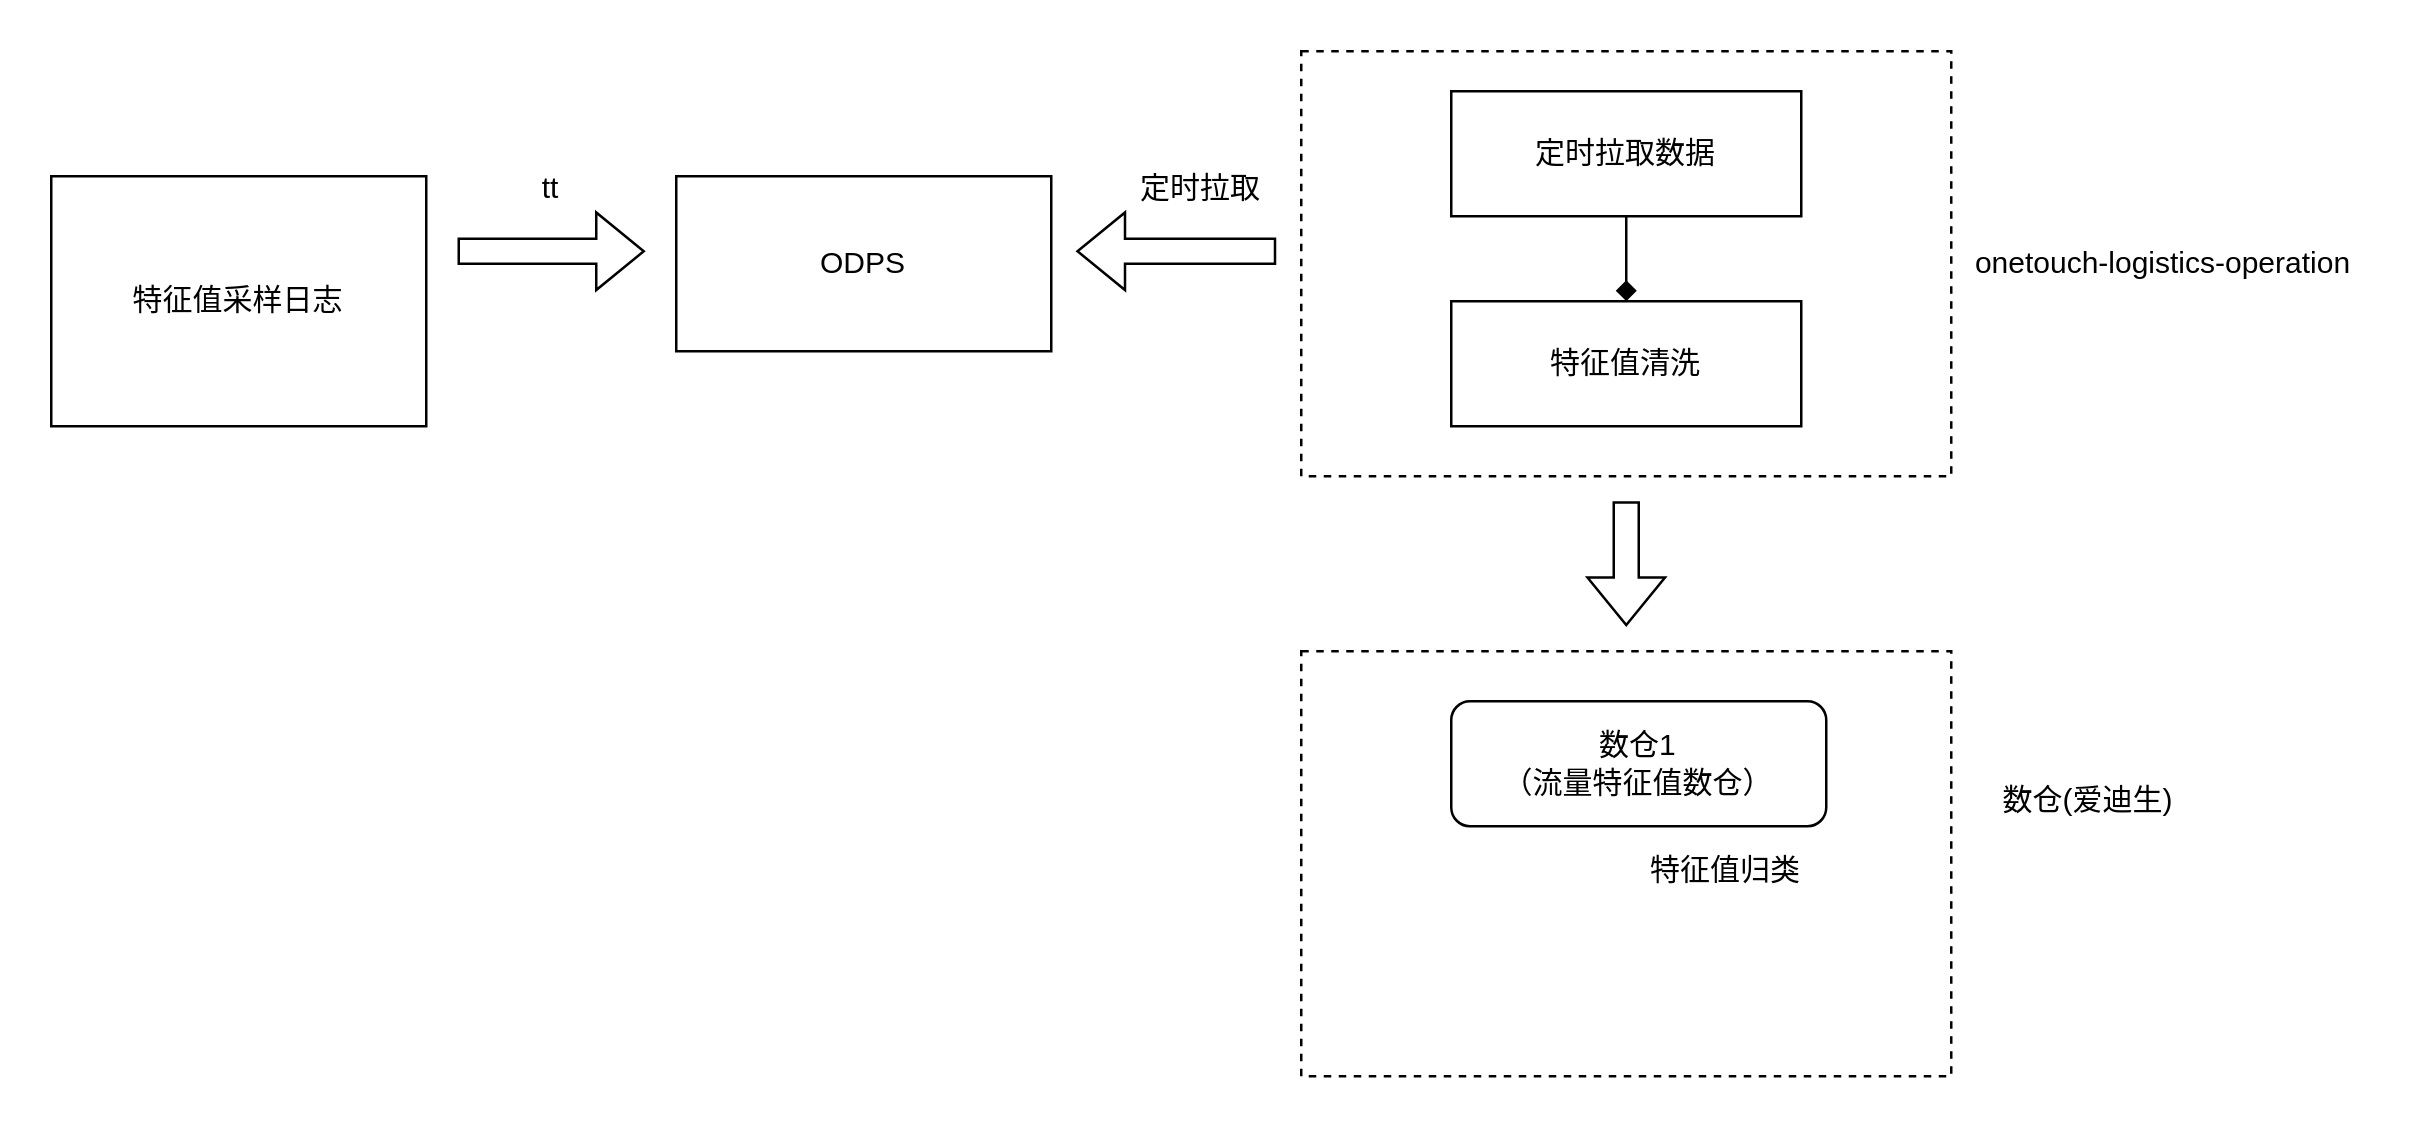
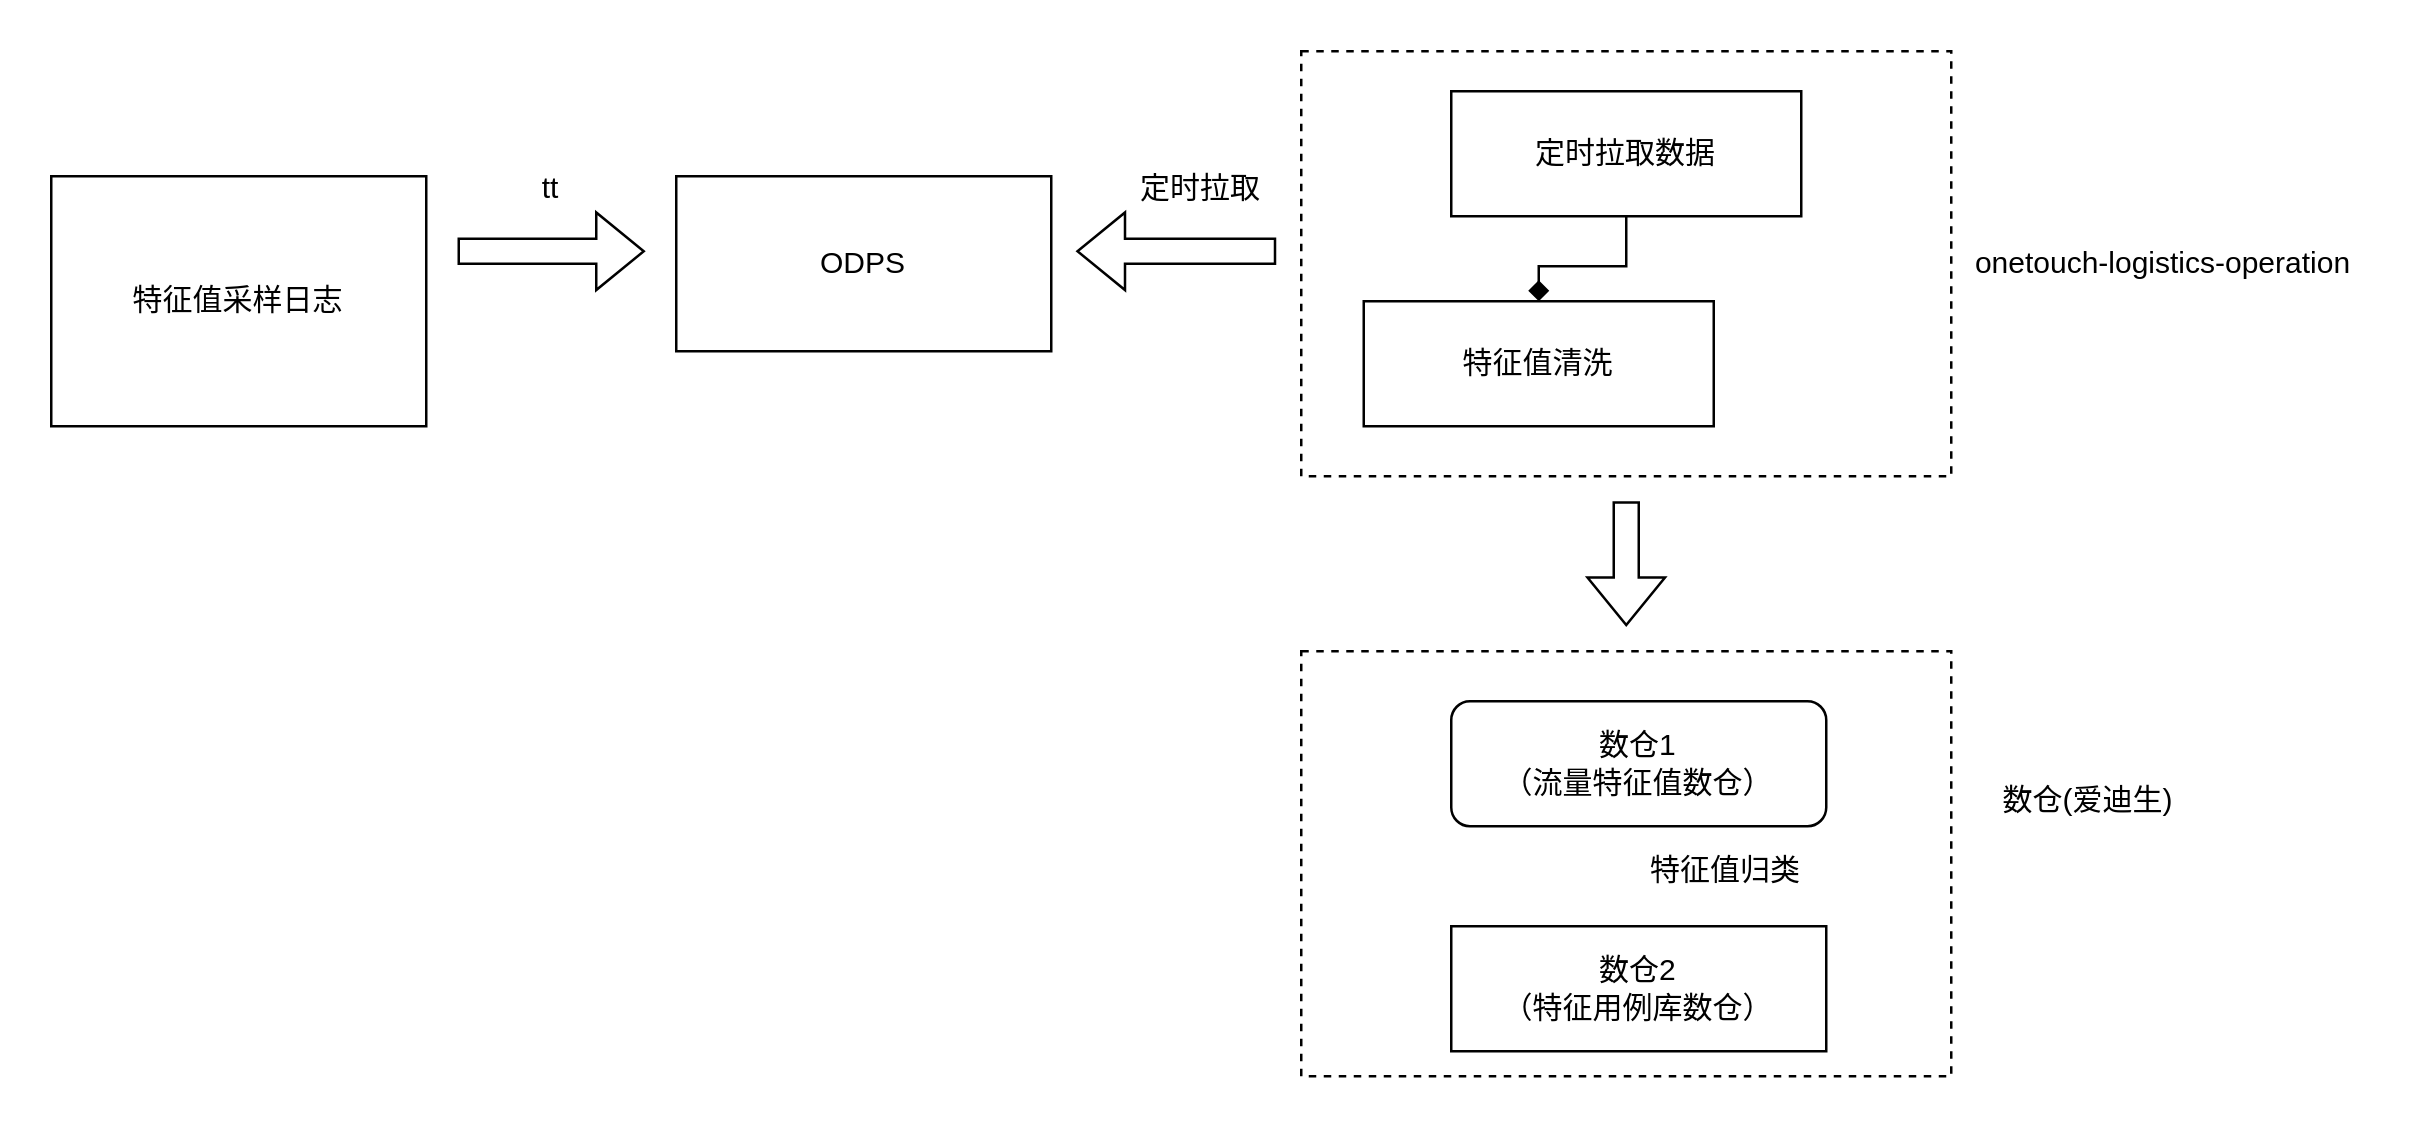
node "特征值清洗": moved (1626, 364) -> (1539, 364)
node "数仓2 （特征用例库数仓）": added
